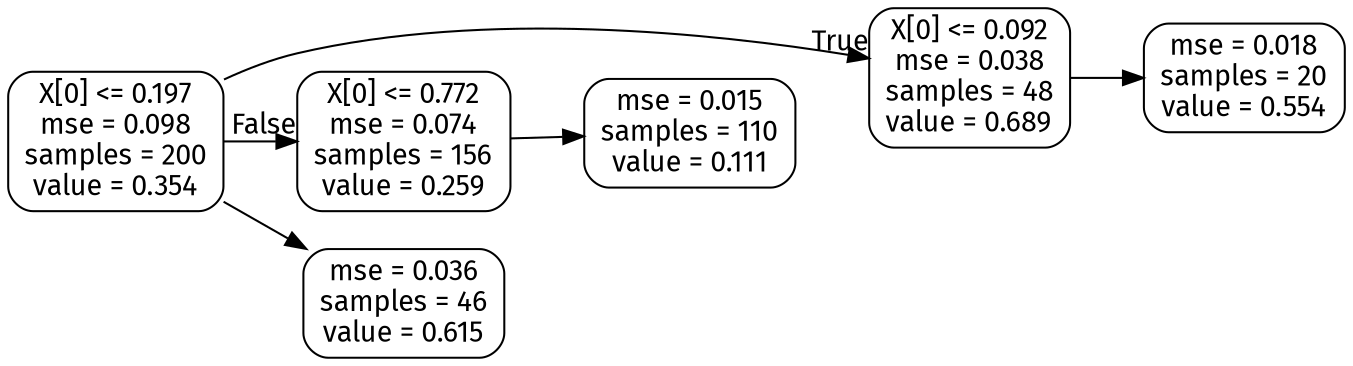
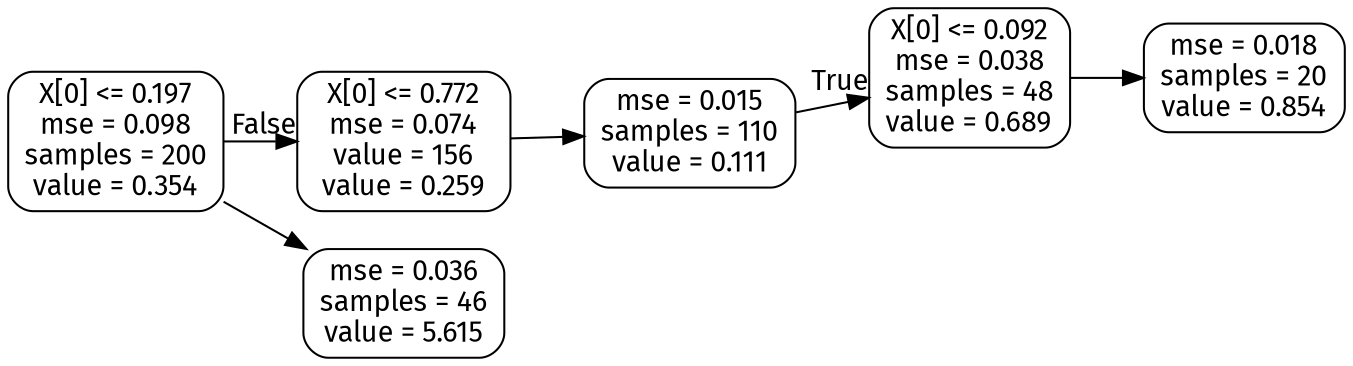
edge "X[0] <= 0.197 mse = 0.098 samples = 200 value = 0.354" -> "X[0] <= 0.092 mse = 0.038 samples = 48 value = 0.689": now "mse = 0.015 samples = 110 value = 0.111" -> "X[0] <= 0.092 mse = 0.038 samples = 48 value = 0.689"
node "mse = 0.018 samples = 20 value = 0.554": label "mse = 0.018 samples = 20 value = 0.554" -> "mse = 0.018 samples = 20 value = 0.854"
node "X[0] <= 0.772 mse = 0.074 samples = 156 value = 0.259": label "X[0] <= 0.772 mse = 0.074 samples = 156 value = 0.259" -> "X[0] <= 0.772 mse = 0.074 value = 156 value = 0.259"
node "mse = 0.036 samples = 46 value = 0.615": label "mse = 0.036 samples = 46 value = 0.615" -> "mse = 0.036 samples = 46 value = 5.615"
